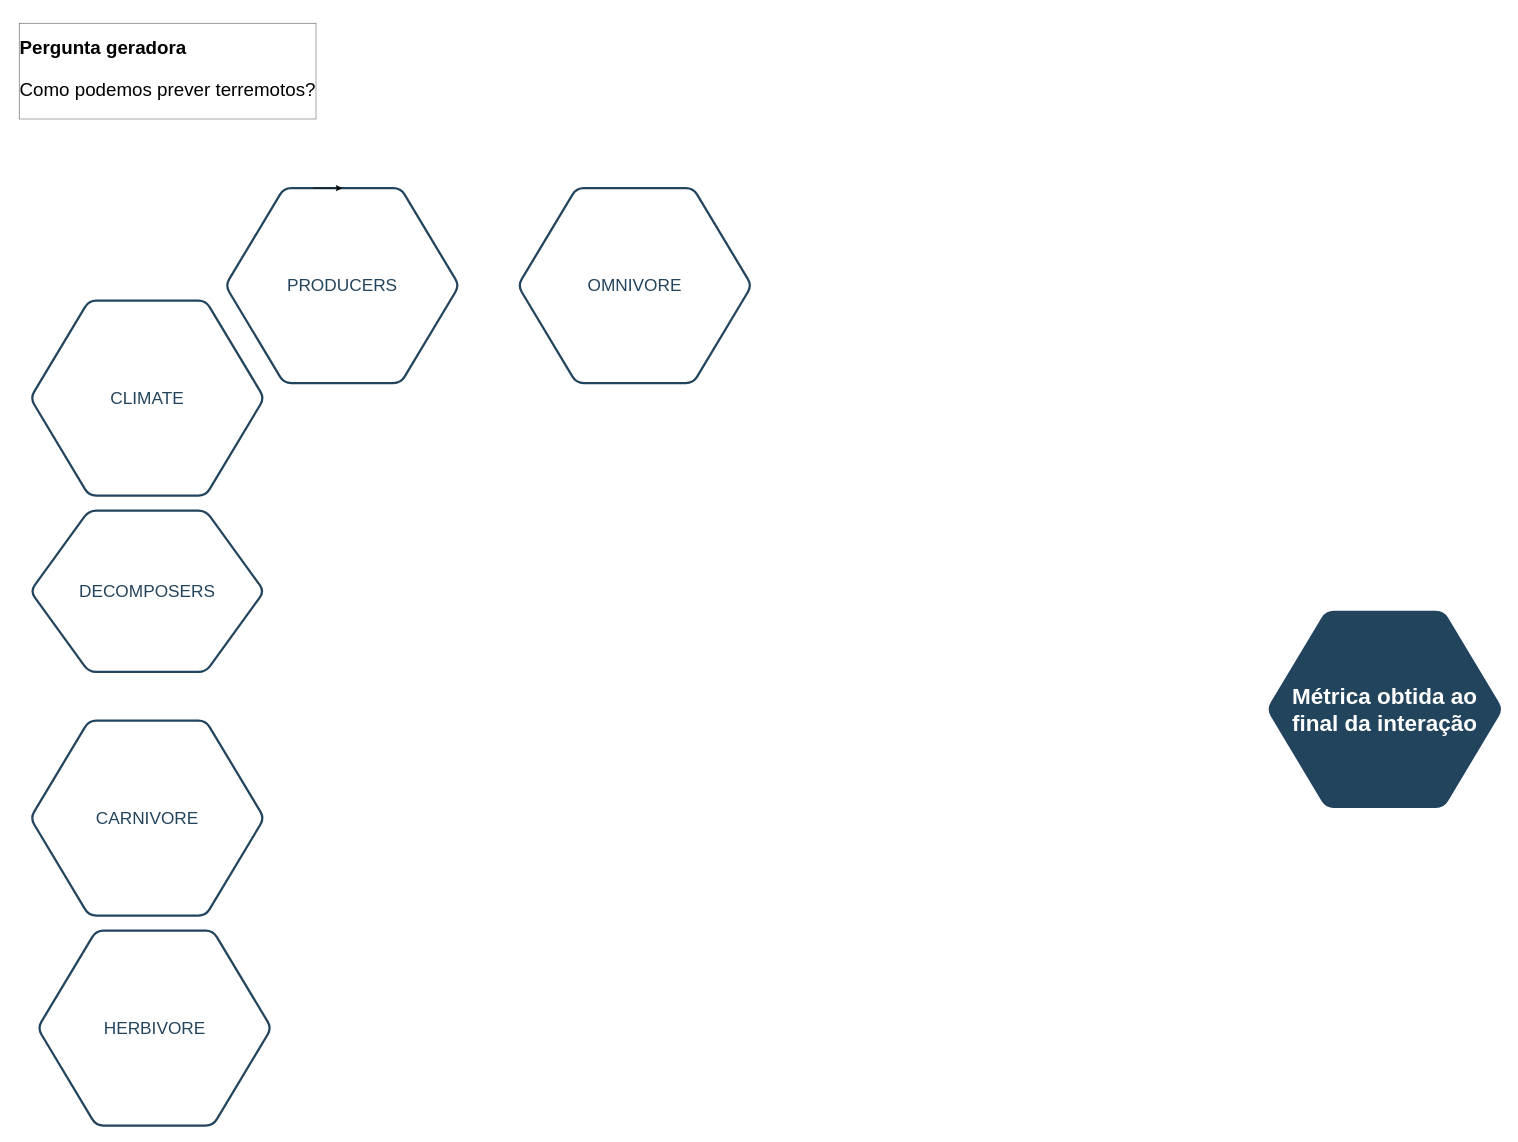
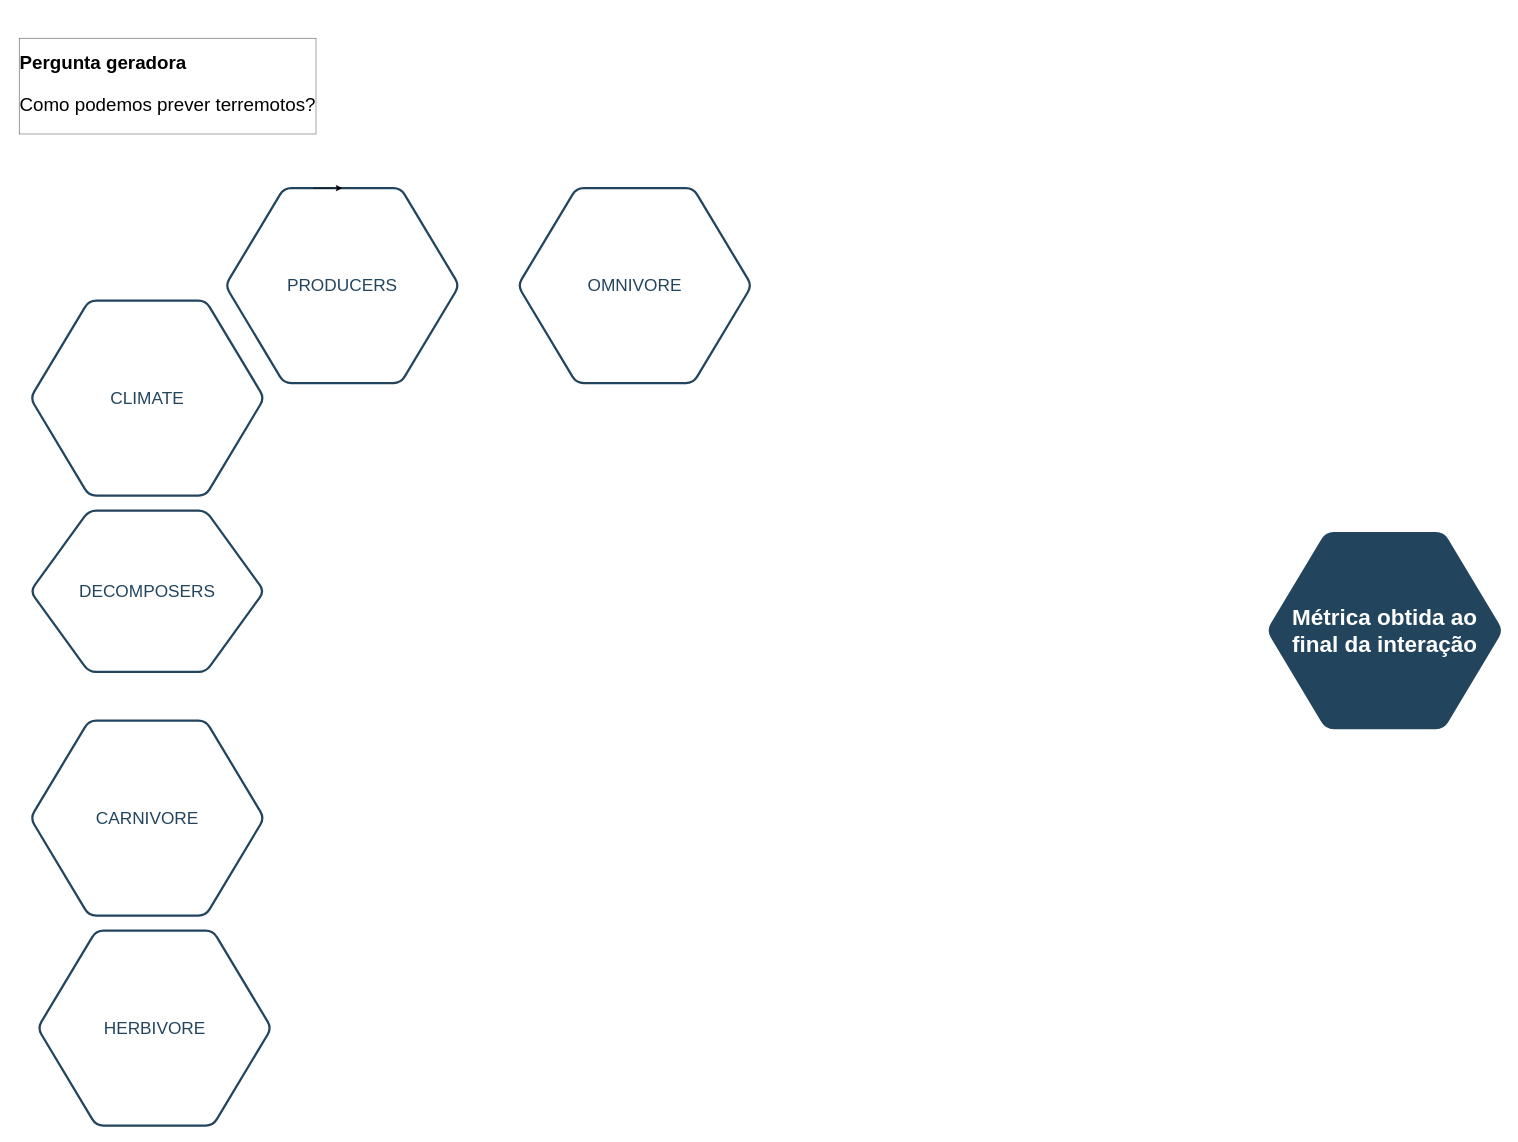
node "Pergunta geradoraComo podemos prever terremotos?": moved (192, 90) -> (192, 105)
node "Métrica obtida ao final da interação": moved (1385, 709) -> (1385, 630)
